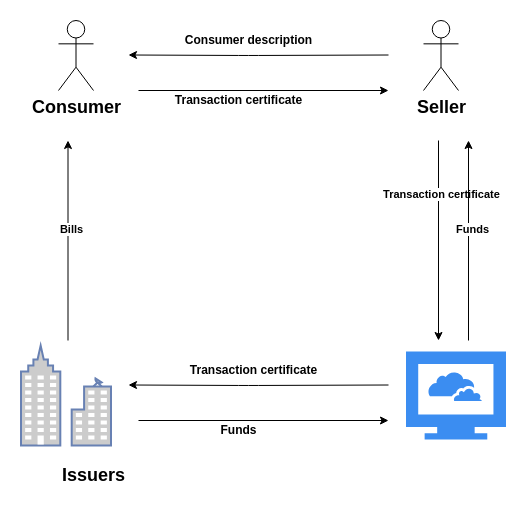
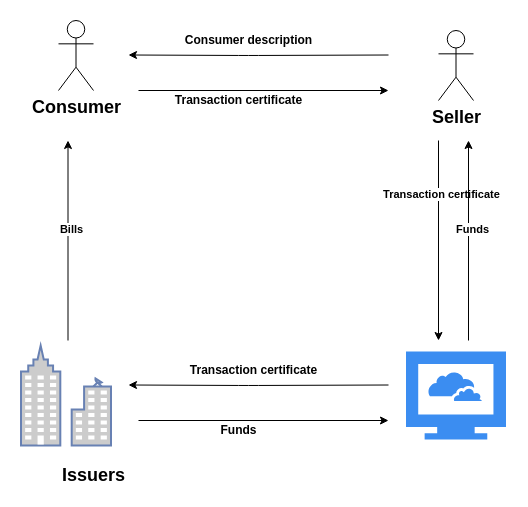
node "Seller": moved (441, 56) -> (456, 66)
